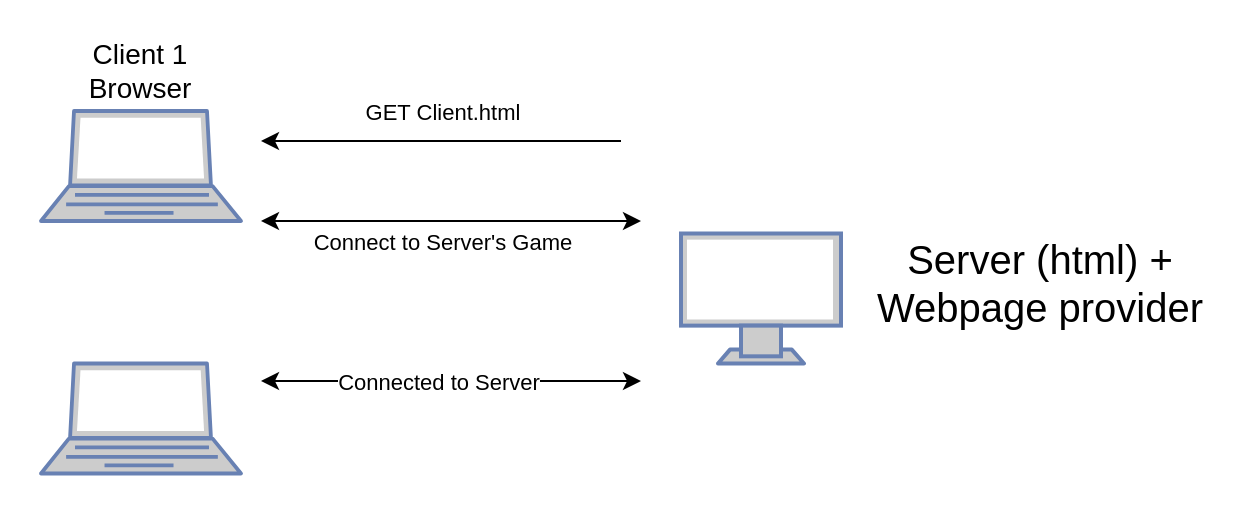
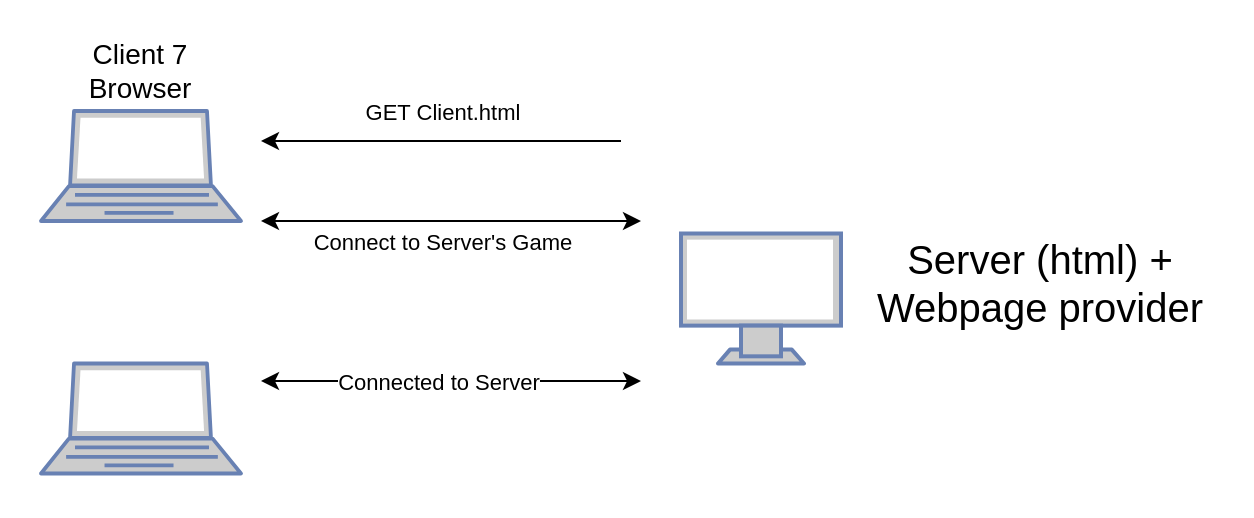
node "Client 1 Browser": label "Client 1 Browser" -> "Client 7 Browser"
